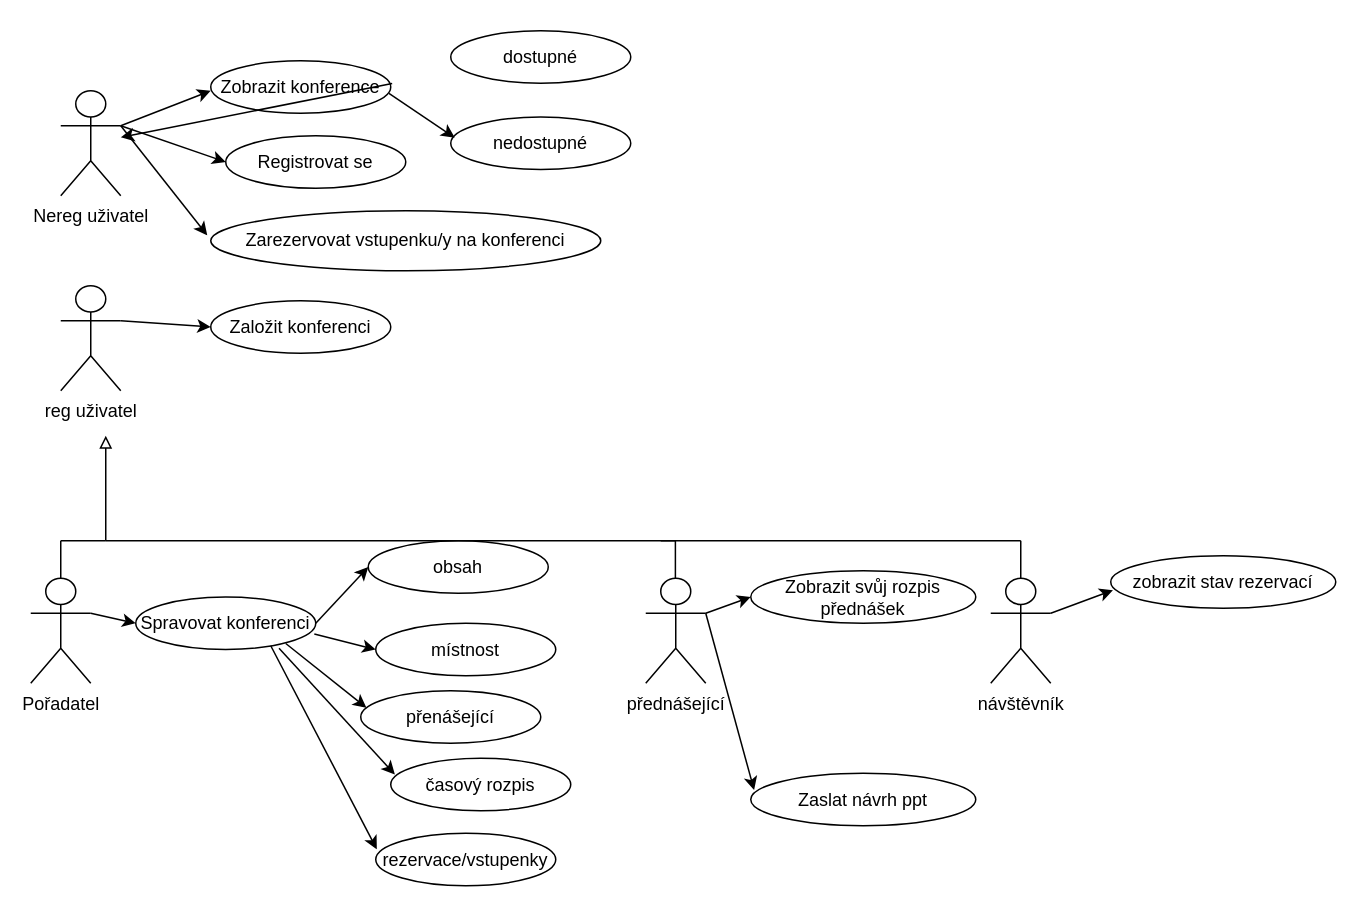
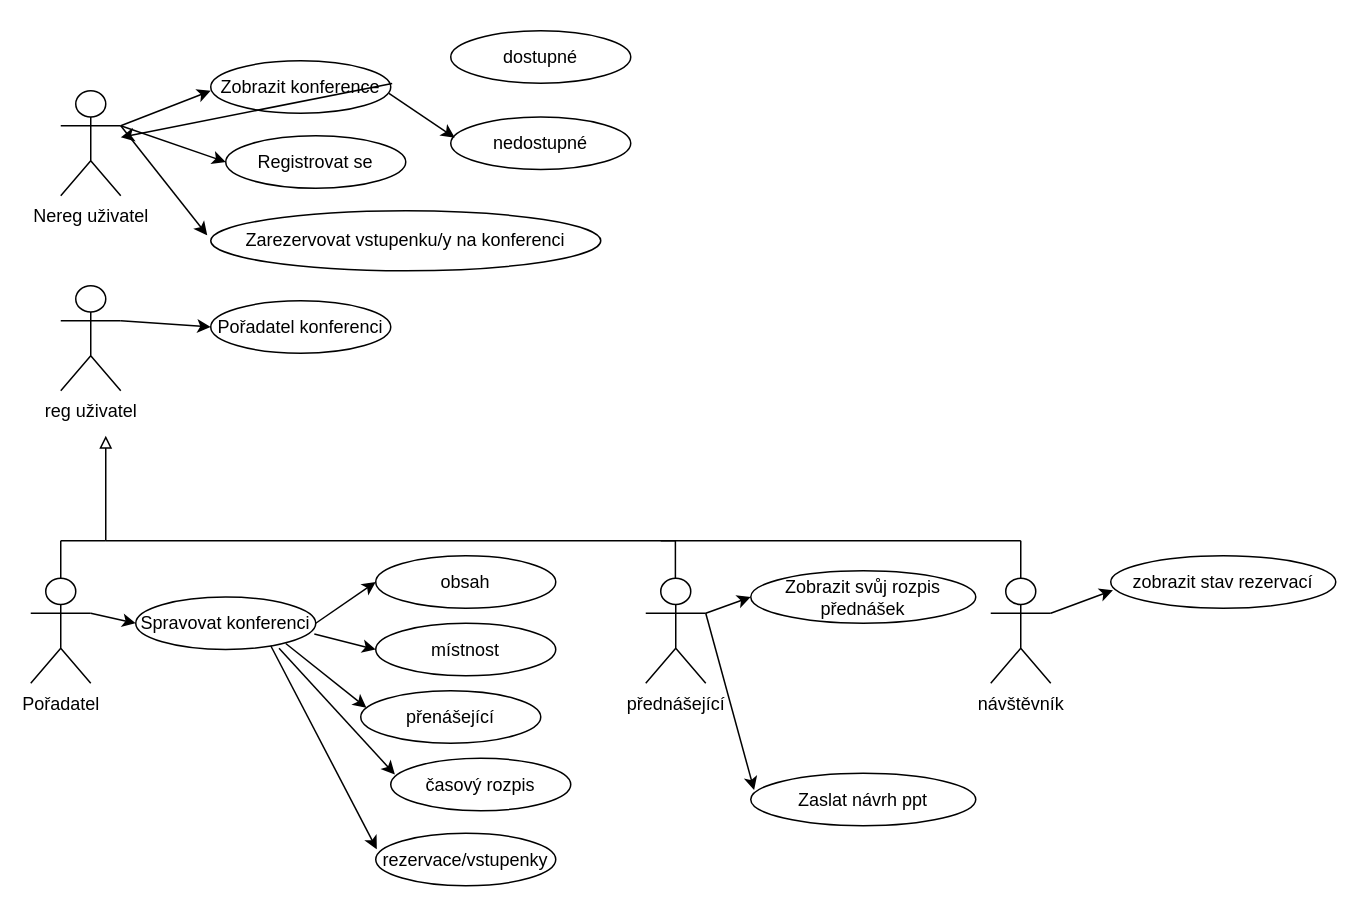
node "Založit konferenci": label "Založit konferenci" -> "Pořadatel konferenci"
node "obsah": moved (458, 567) -> (466, 582)
